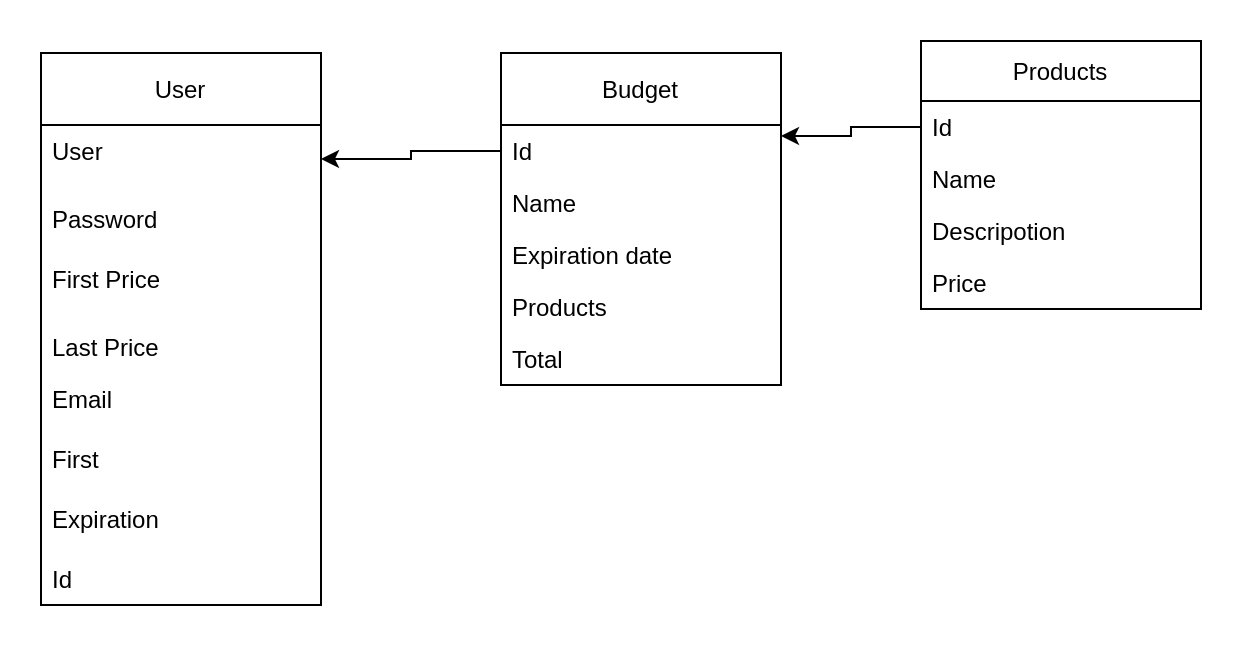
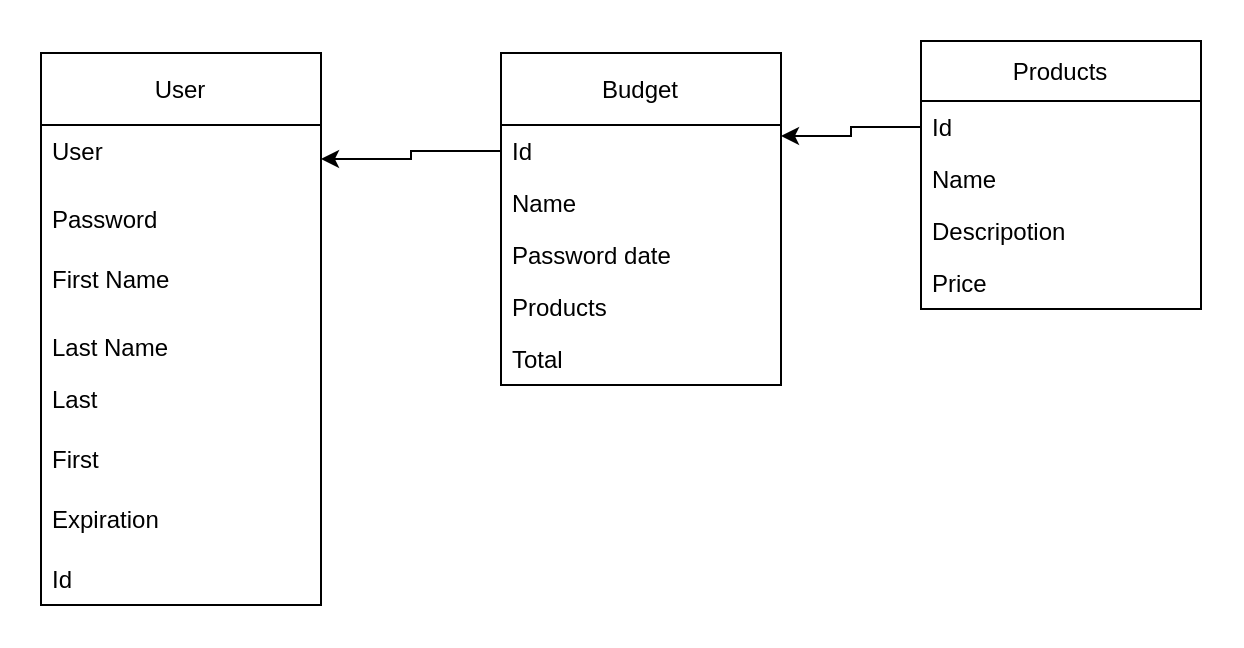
node "Expiration date": label "Expiration date" -> "Password date"
node "First Price": label "First Price" -> "First Name"
node "Last Price": label "Last Price" -> "Last Name"
node "Email": label "Email" -> "Last"
